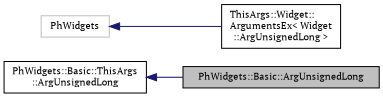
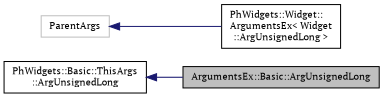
node "PhWidgets": label "PhWidgets" -> "ParentArgs"
node "ThisArgs::Widget:: ArgumentsEx< Widget ::ArgUnsignedLong >": label "ThisArgs::Widget:: ArgumentsEx< Widget ::ArgUnsignedLong >" -> "PhWidgets::Widget:: ArgumentsEx< Widget ::ArgUnsignedLong >"
node "PhWidgets::Basic::ArgUnsignedLong": label "PhWidgets::Basic::ArgUnsignedLong" -> "ArgumentsEx::Basic::ArgUnsignedLong"
